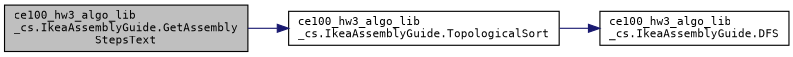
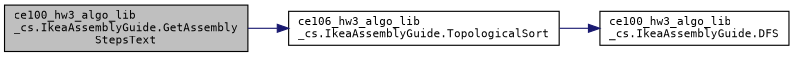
node "ce100_hw3_algo_lib _cs.IkeaAssemblyGuide.TopologicalSort": label "ce100_hw3_algo_lib _cs.IkeaAssemblyGuide.TopologicalSort" -> "ce106_hw3_algo_lib _cs.IkeaAssemblyGuide.TopologicalSort"
